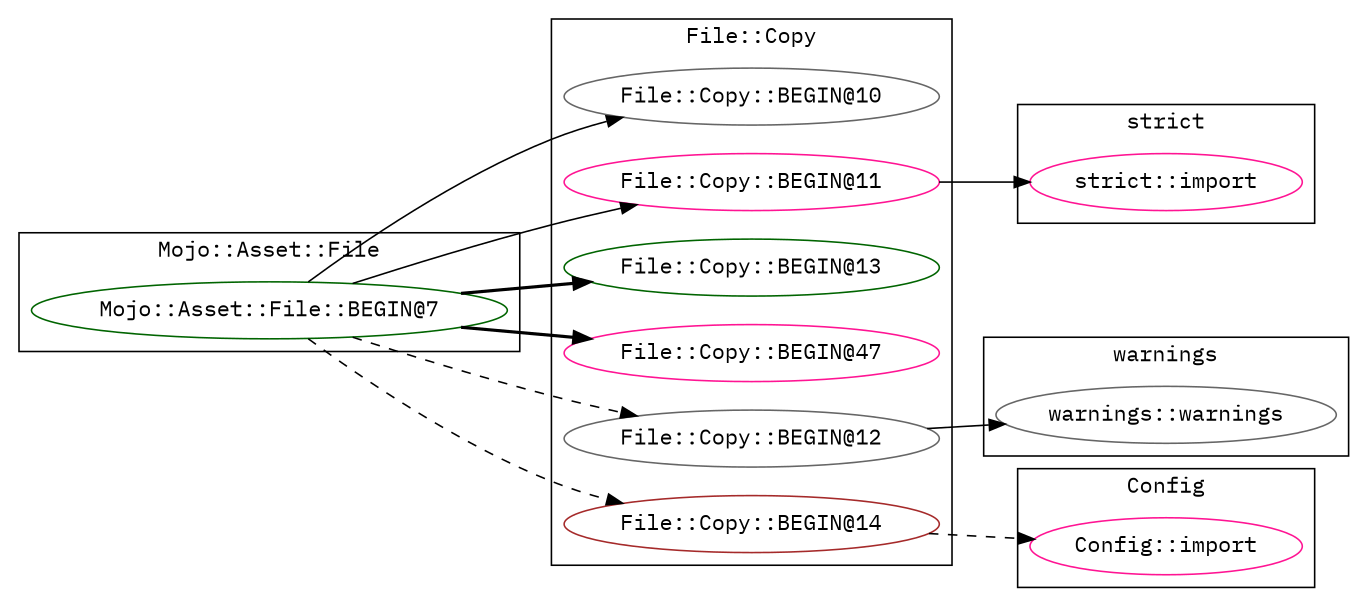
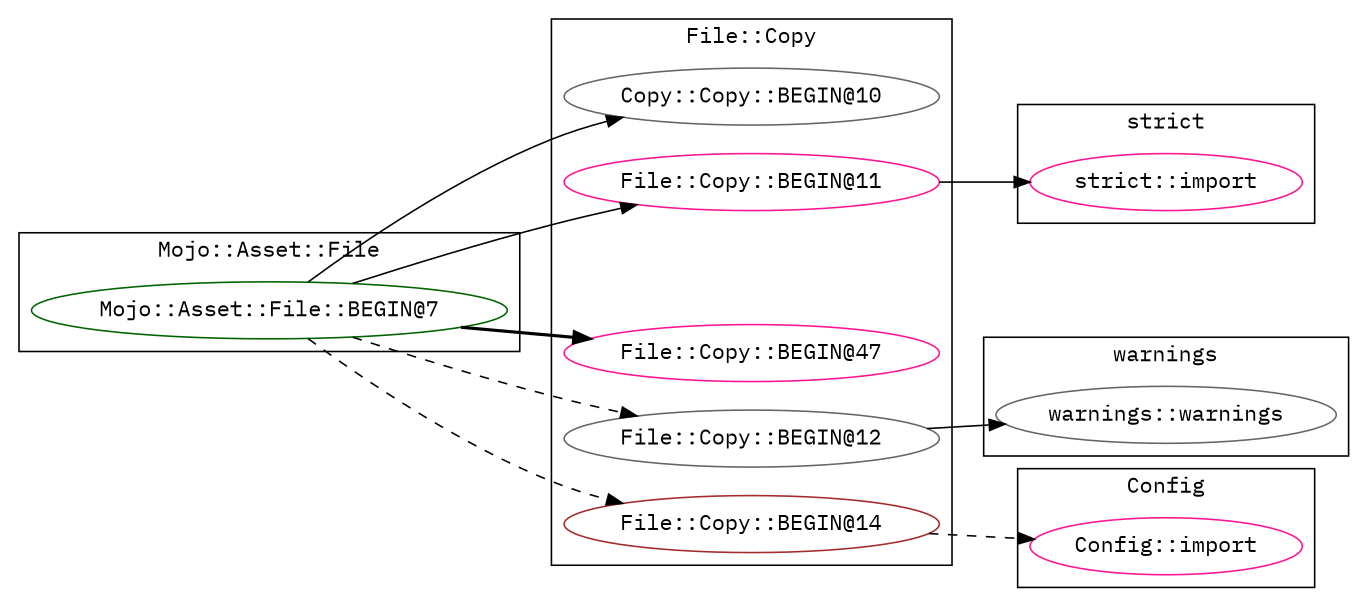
node "File::Copy::BEGIN@10": label "File::Copy::BEGIN@10" -> "Copy::Copy::BEGIN@10"
node "File::Copy::BEGIN@13": removed
